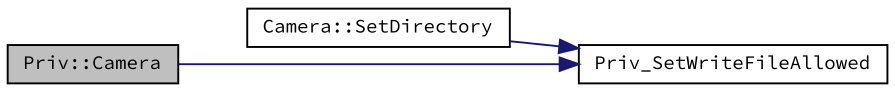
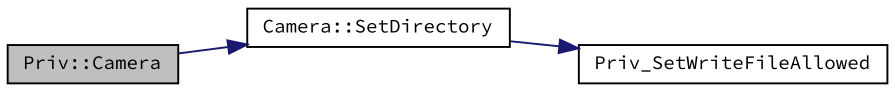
edge "Priv::Camera" -> "Priv_SetWriteFileAllowed": now "Priv::Camera" -> "Camera::SetDirectory"
